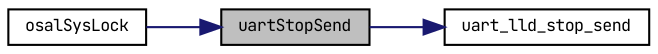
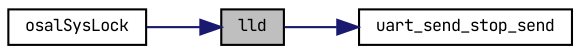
node "uartStopSend": label "uartStopSend" -> "lld"
node "uart_lld_stop_send": label "uart_lld_stop_send" -> "uart_send_stop_send"
